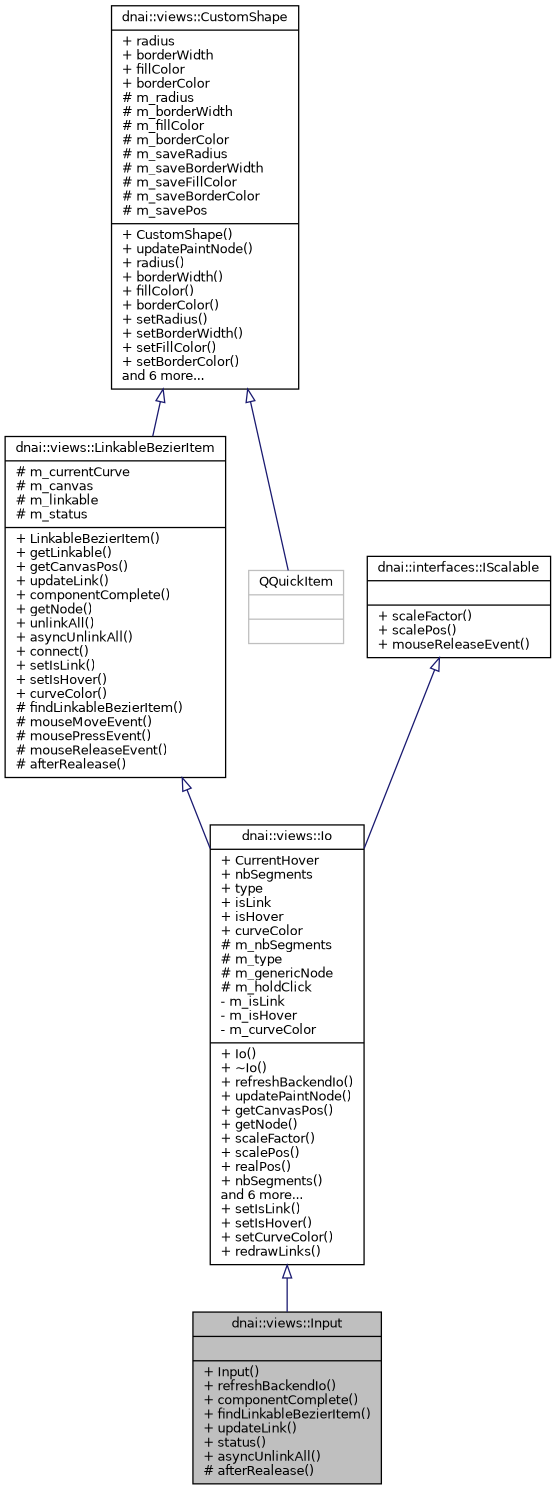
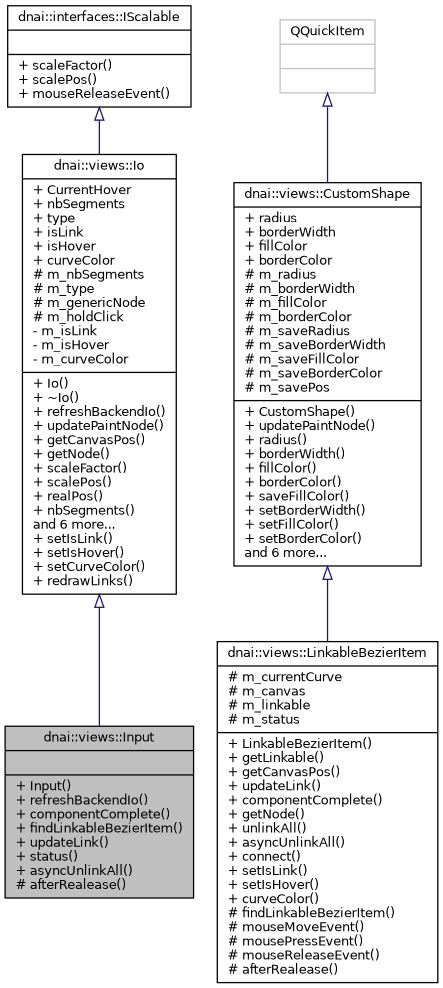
node "dnai::views::CustomShape": text "+ setRadius()" -> "+ saveFillColor()"
edge "QQuickItem" -> "dnai::views::CustomShape": reversed
edge "dnai::views::Io" -> "dnai::views::LinkableBezierItem": removed
